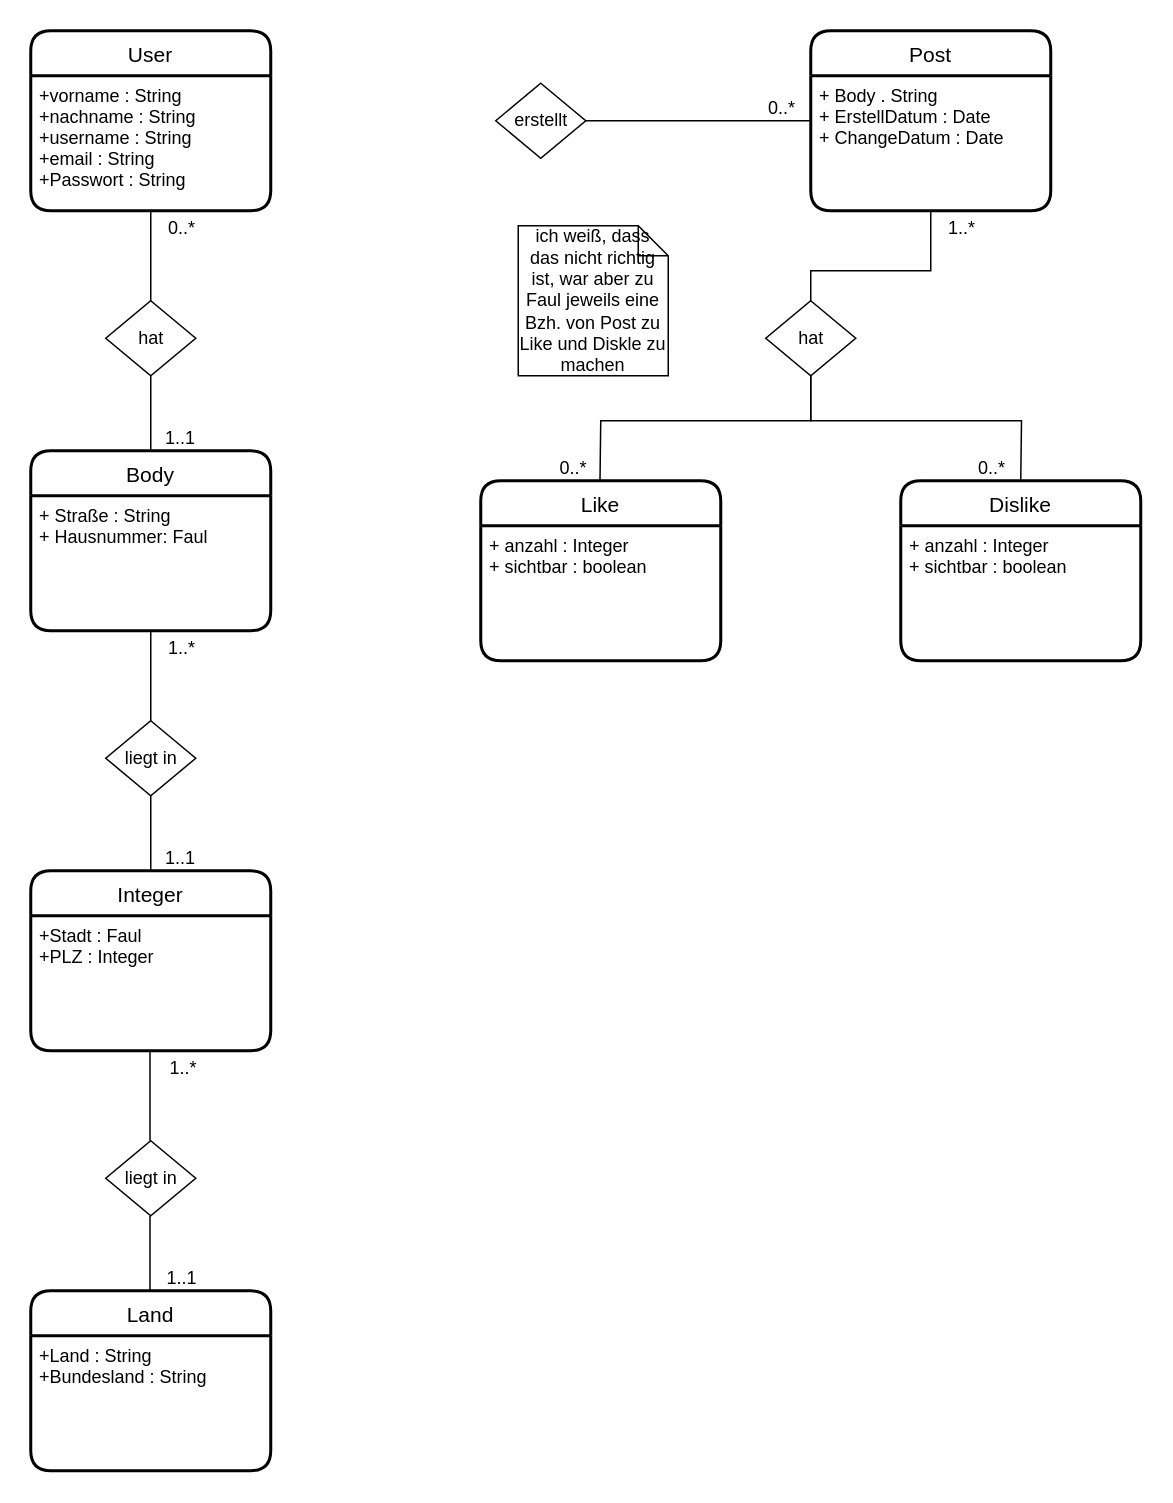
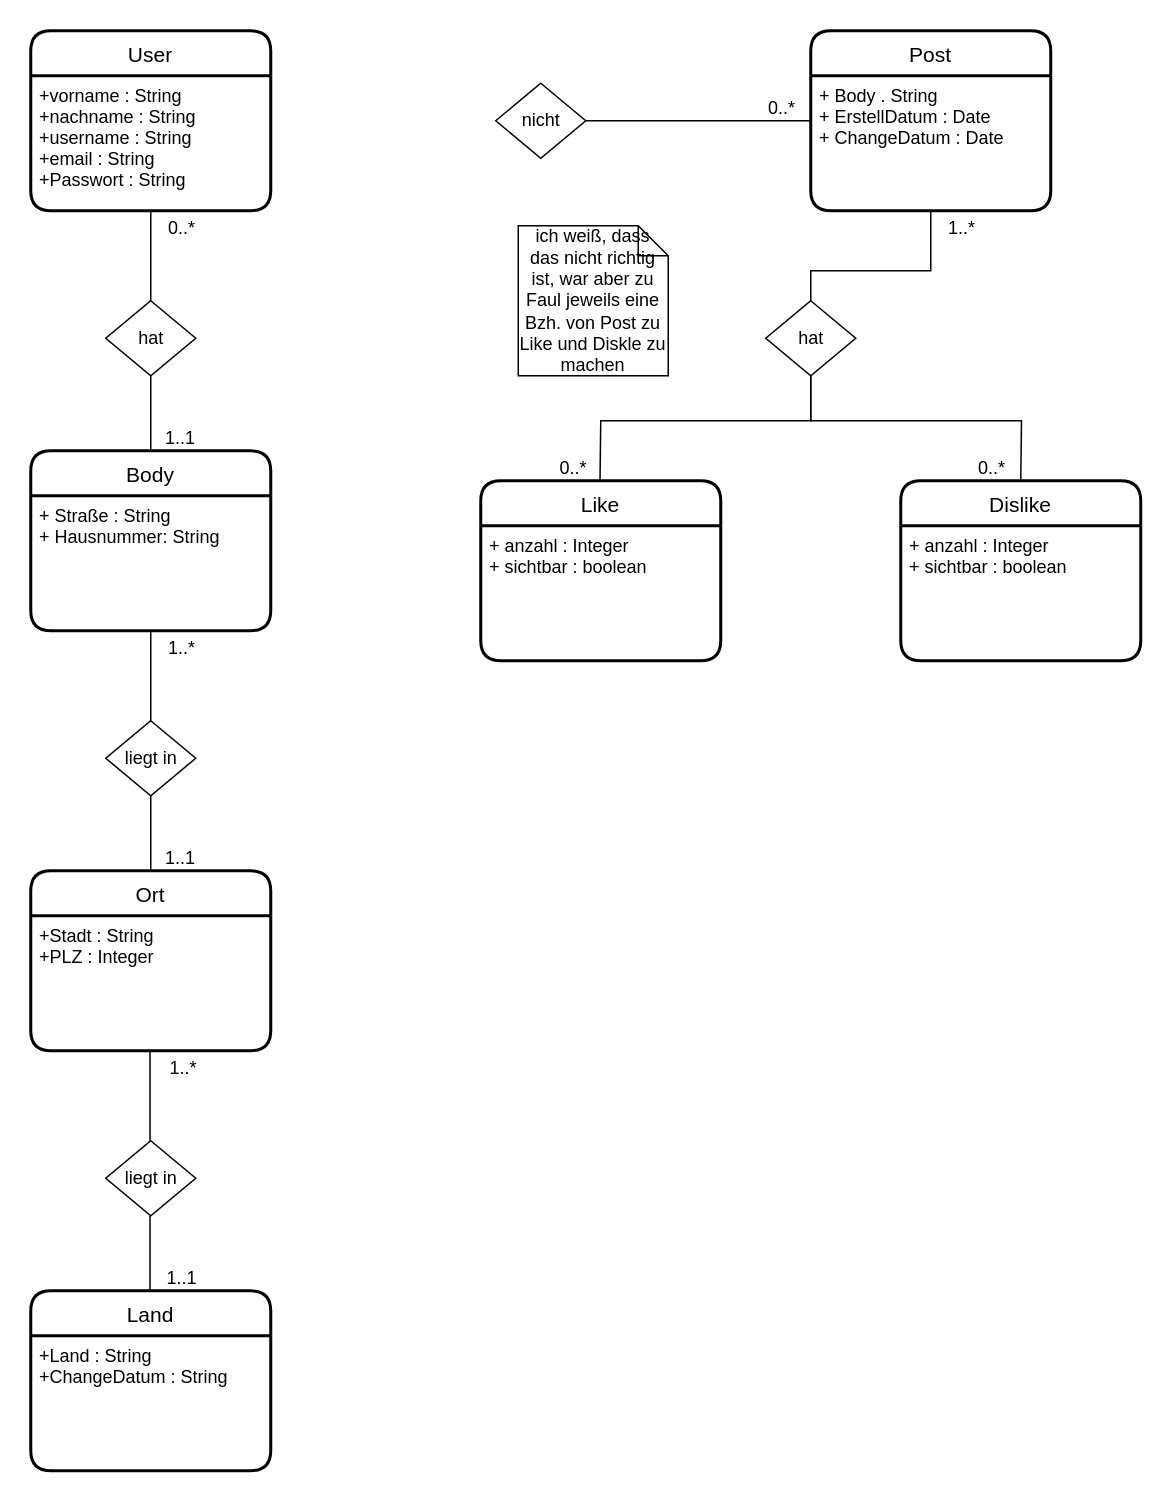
node "erstellt": label "erstellt" -> "nicht"
node "+ Straße : String + Hausnummer: Faul": label "+ Straße : String + Hausnummer: Faul" -> "+ Straße : String + Hausnummer: String"
node "Integer": label "Integer" -> "Ort"
node "+Stadt : Faul +PLZ : Integer": label "+Stadt : Faul +PLZ : Integer" -> "+Stadt : String +PLZ : Integer"
node "+Land : String +Bundesland : String": label "+Land : String +Bundesland : String" -> "+Land : String +ChangeDatum : String"
